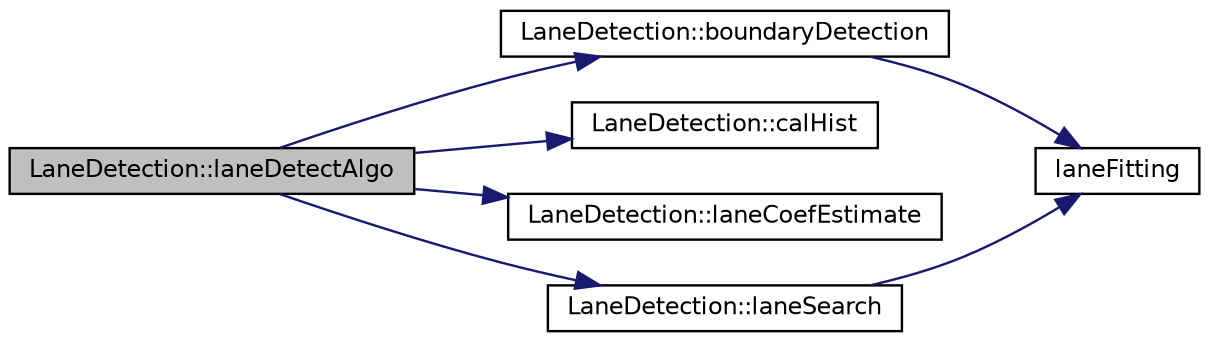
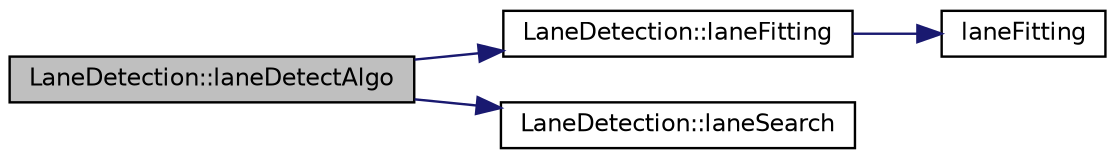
node "LaneDetection::boundaryDetection": label "LaneDetection::boundaryDetection" -> "LaneDetection::laneFitting"
node "LaneDetection::calHist": removed
node "LaneDetection::laneCoefEstimate": removed
edge "LaneDetection::laneSearch" -> "laneFitting": removed
